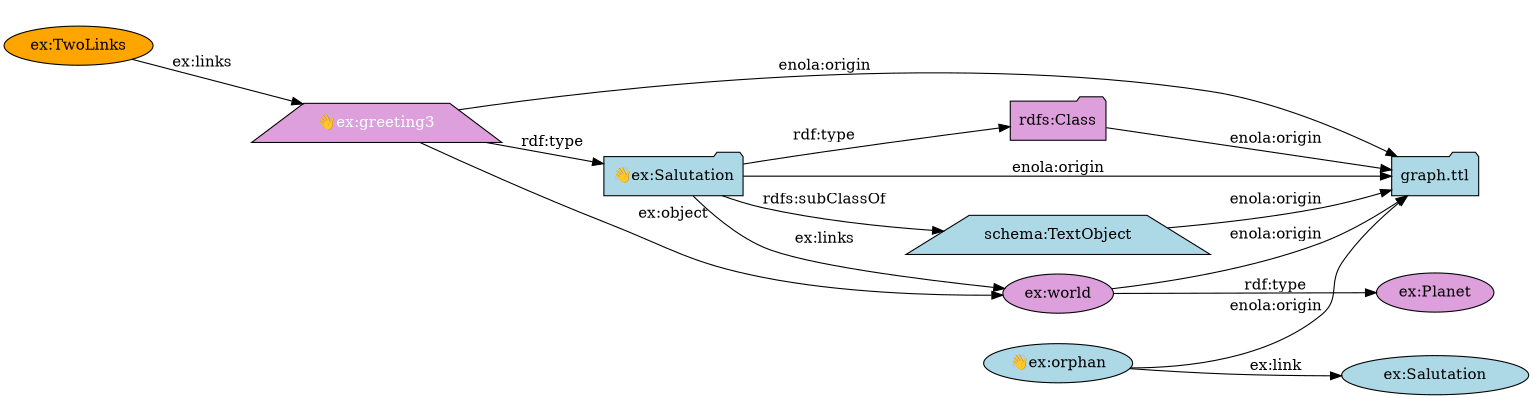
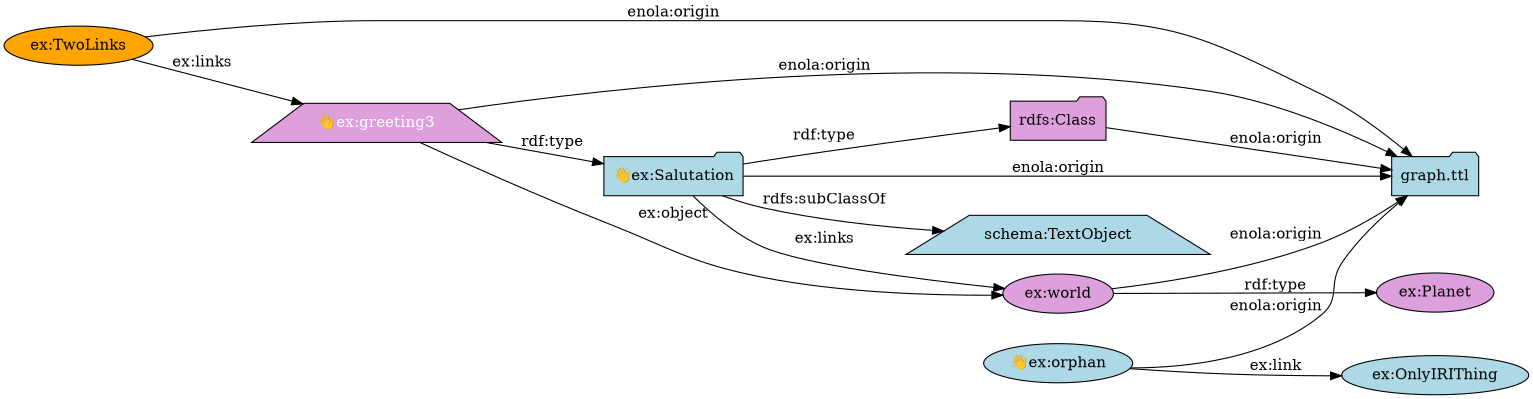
edge "schema:TextObject" -> "graph.ttl": now "ex:TwoLinks" -> "graph.ttl"
node "ex:Salutation": label "ex:Salutation" -> "ex:OnlyIRIThing"
